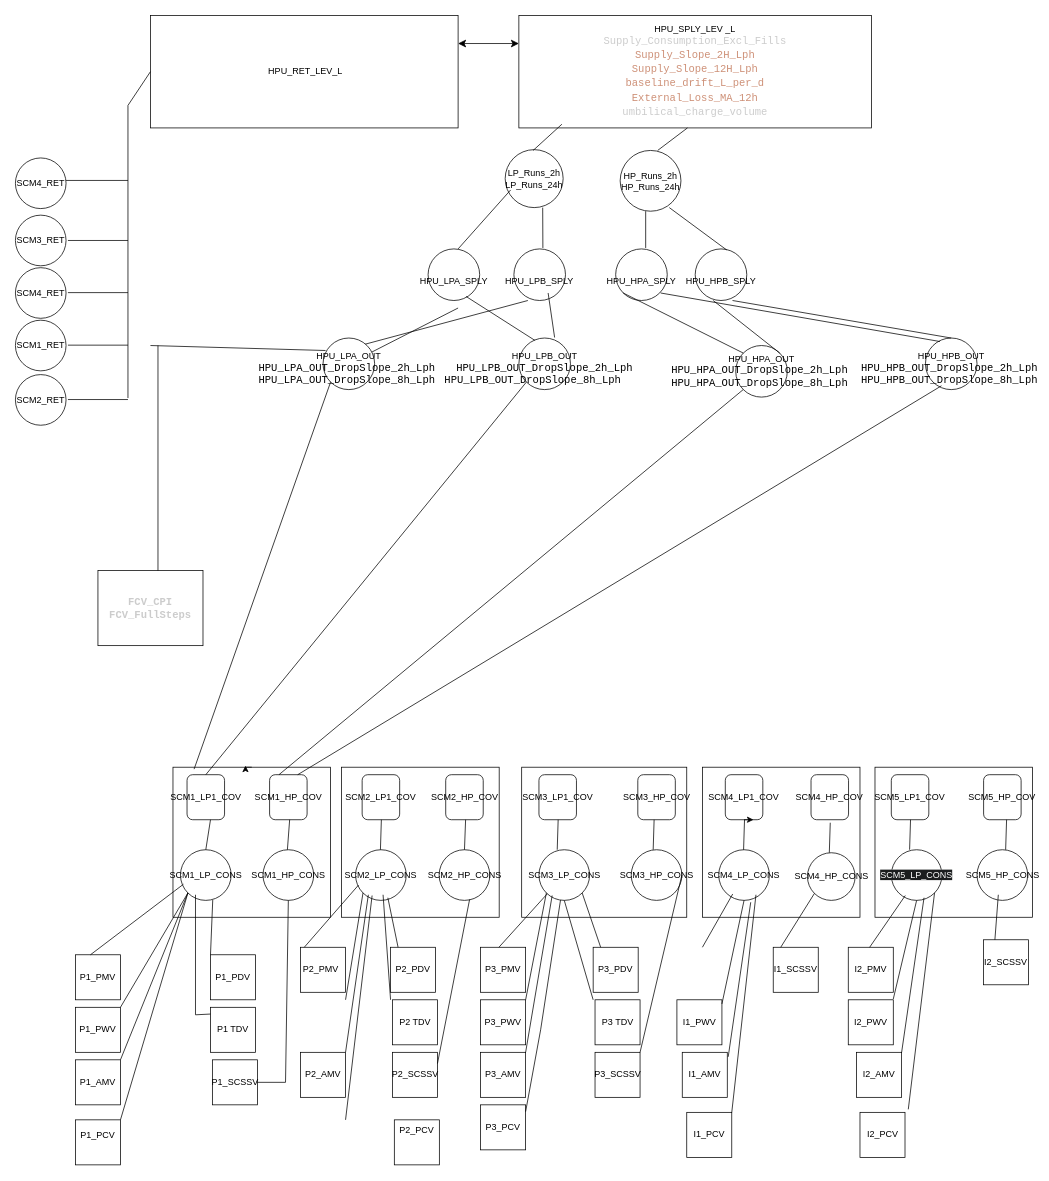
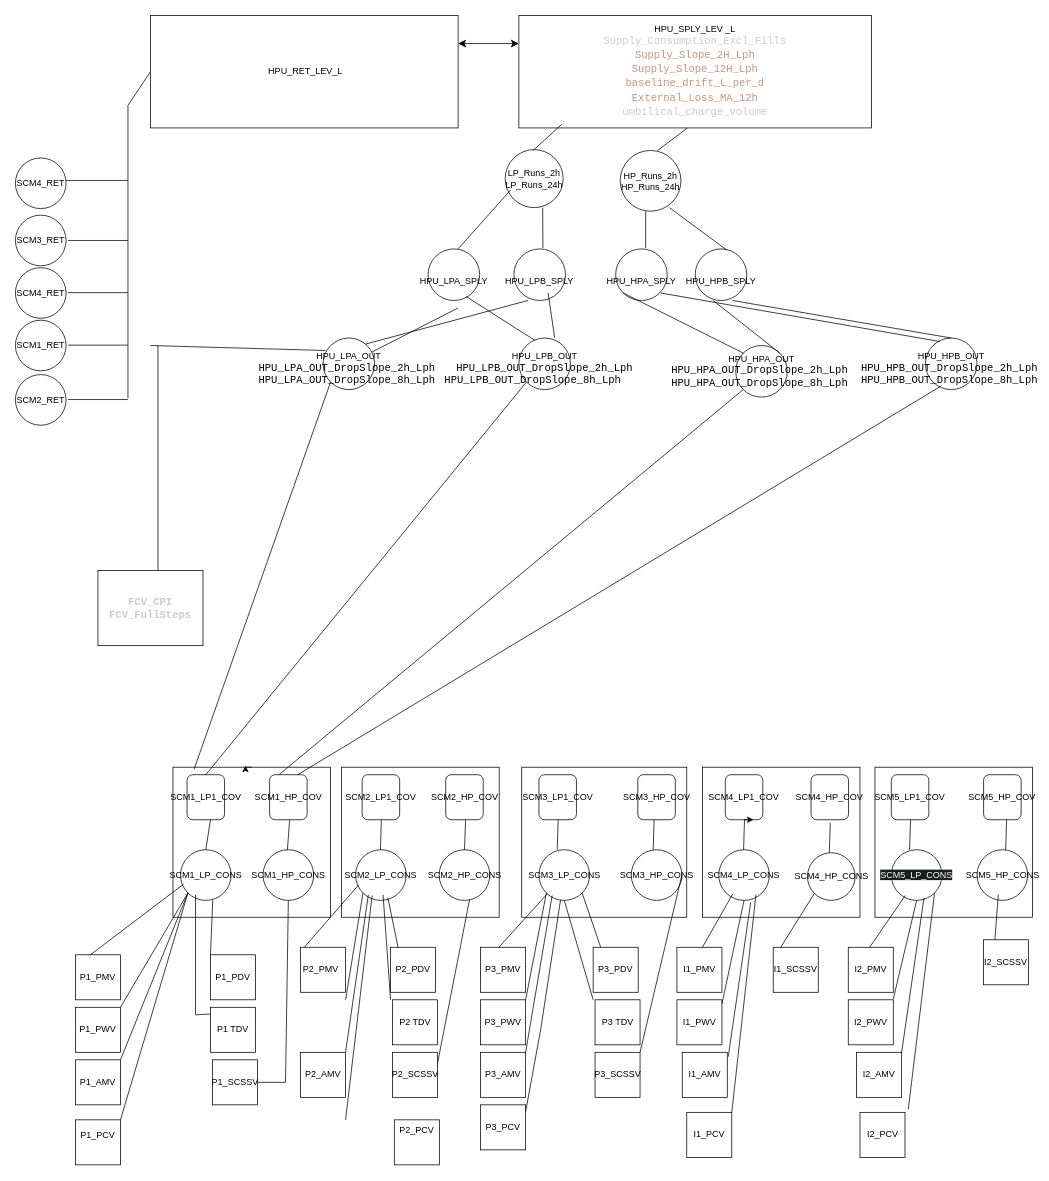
node "I1_PMV": added
